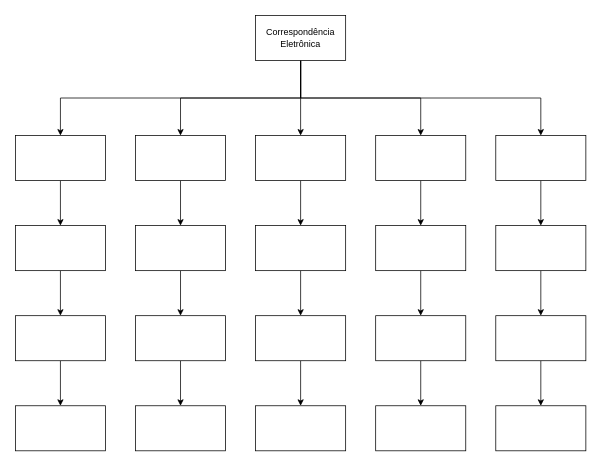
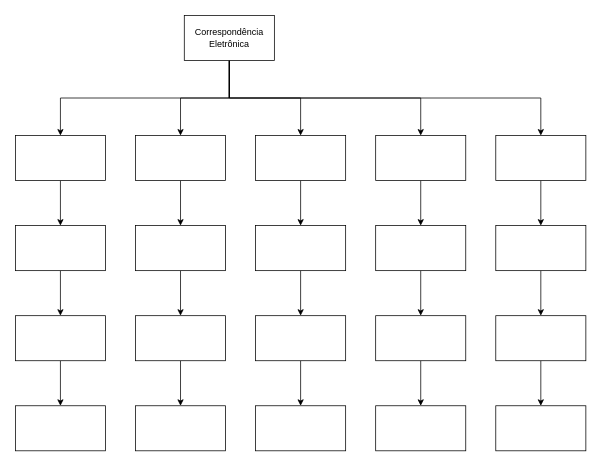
node "Correspondência Eletrônica": moved (300, 38) -> (229, 38)
